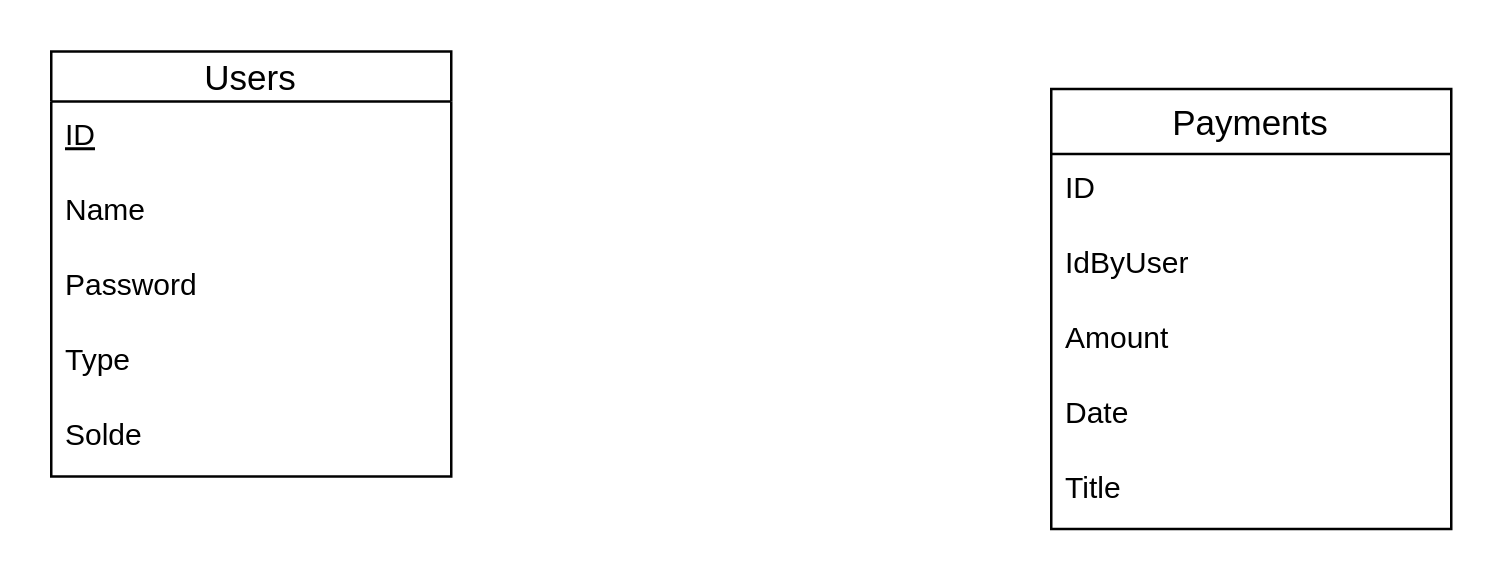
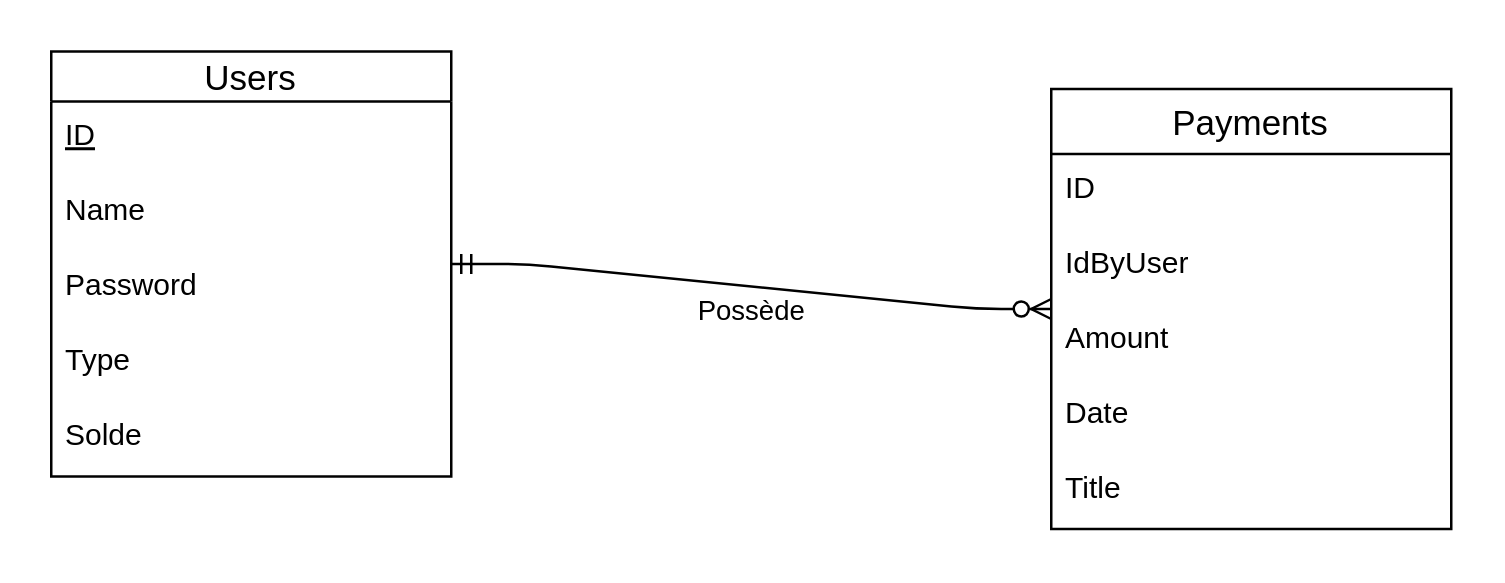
edge "Users" -- "Payments": added, label "Possède"
